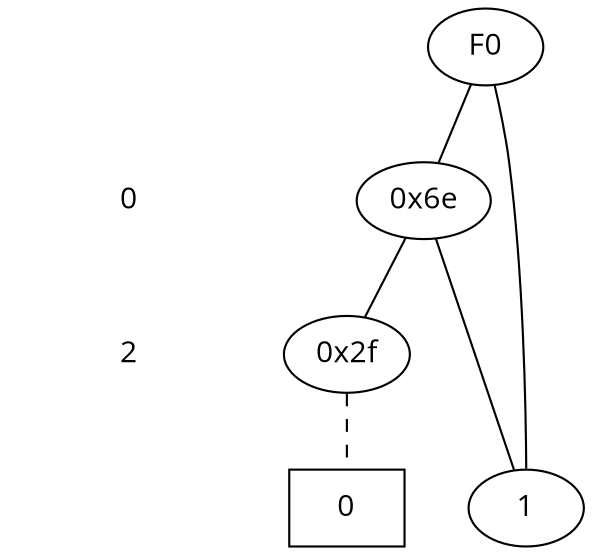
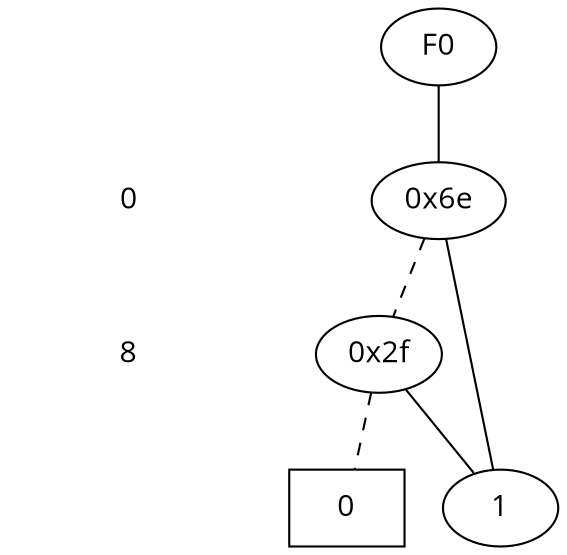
edge "F0" -- "1": now "0x2f" -- "1"
edge "0x6e" -- "0x2f": style solid -> dashed
node "2": label "2" -> "8"
